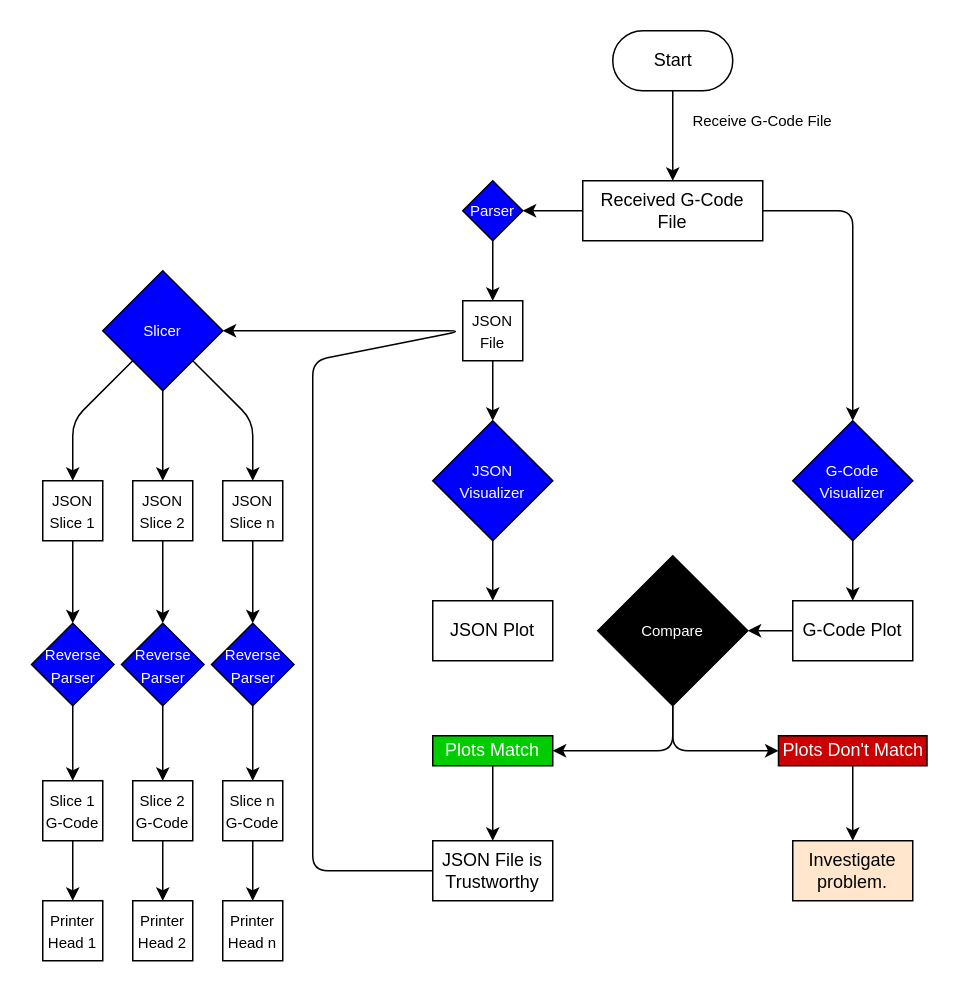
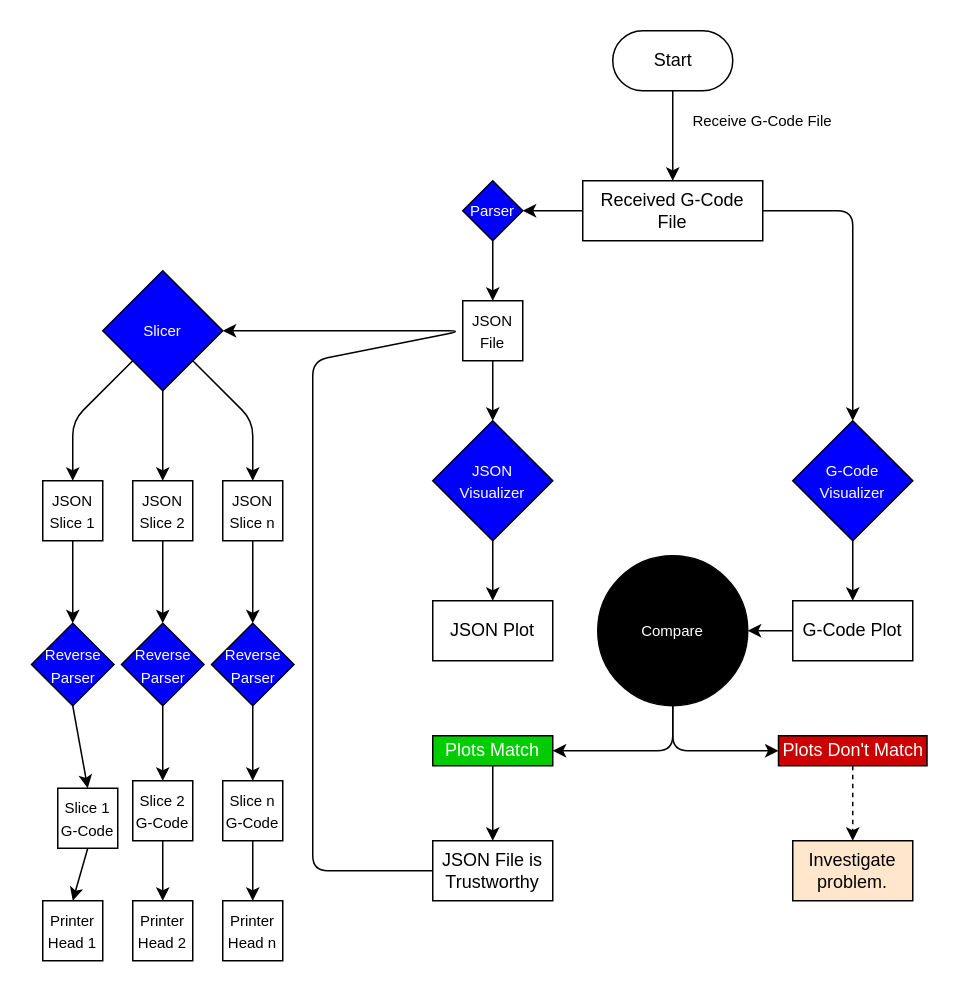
node "Compare": shape diamond -> ellipse
edge "Plots Don't Match" -> "Investigate problem.": style solid -> dashed
node "Slice 1 G-Code": moved (73, 811) -> (88, 818)
